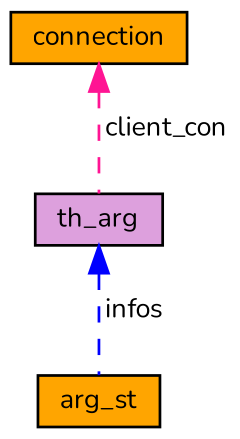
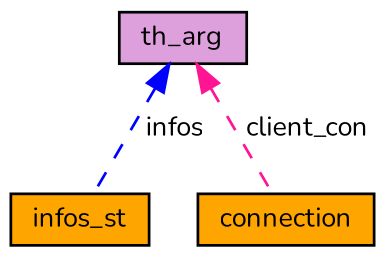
edge "th_arg" -> "connection": reversed
node "arg_st": label "arg_st" -> "infos_st"
